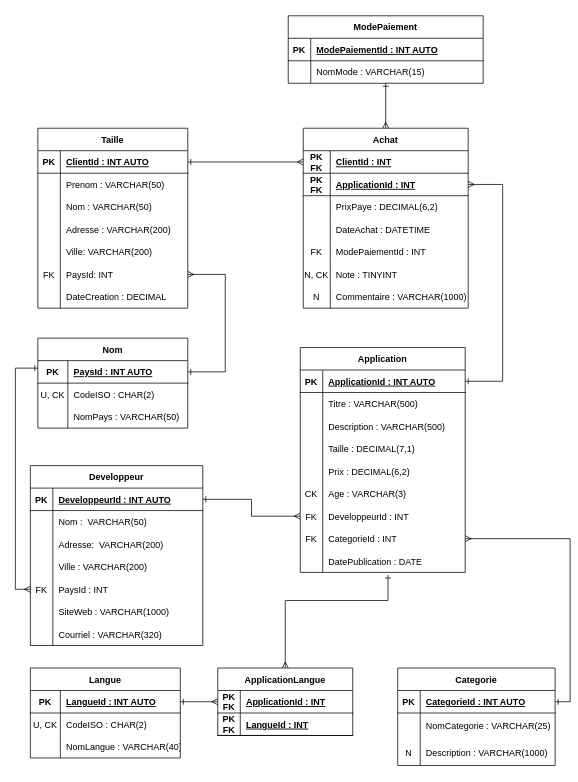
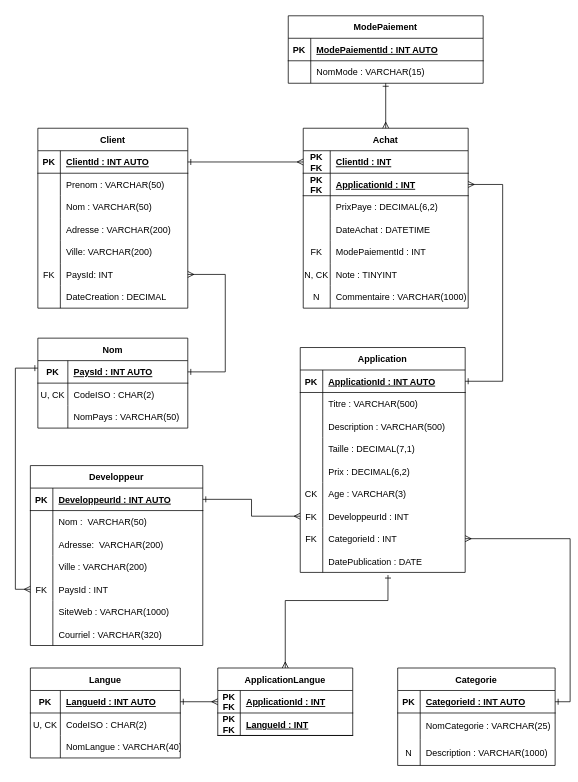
node "Taille": label "Taille" -> "Client"
